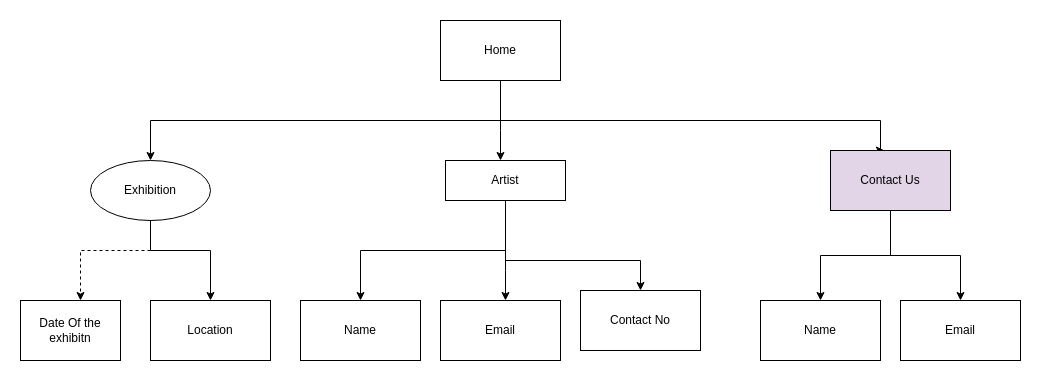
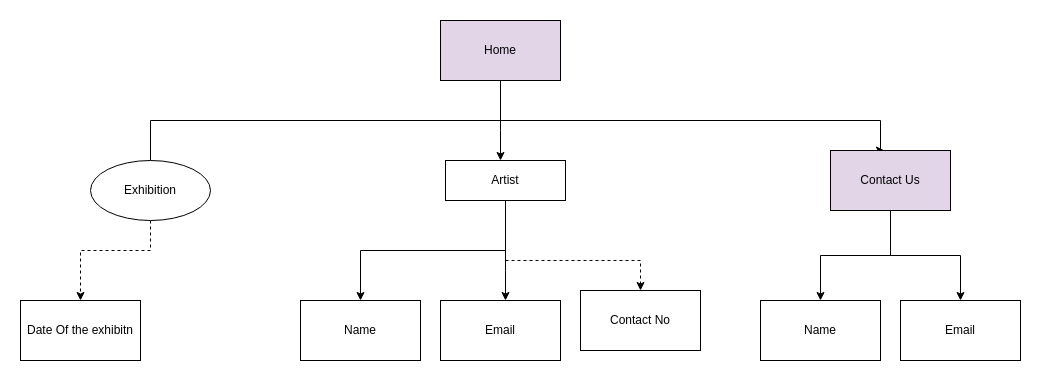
node "Home": fillcolor #ffffff -> #e1d5e7
edge "Home" -> "Exhibition": arrowhead classic -> none
edge "Exhibition" -> "Location": removed
edge "Artist" -> "Contact No": style solid -> dashed
node "Date Of the exhibitn": size 100x60 -> 120x60
node "Location": removed
